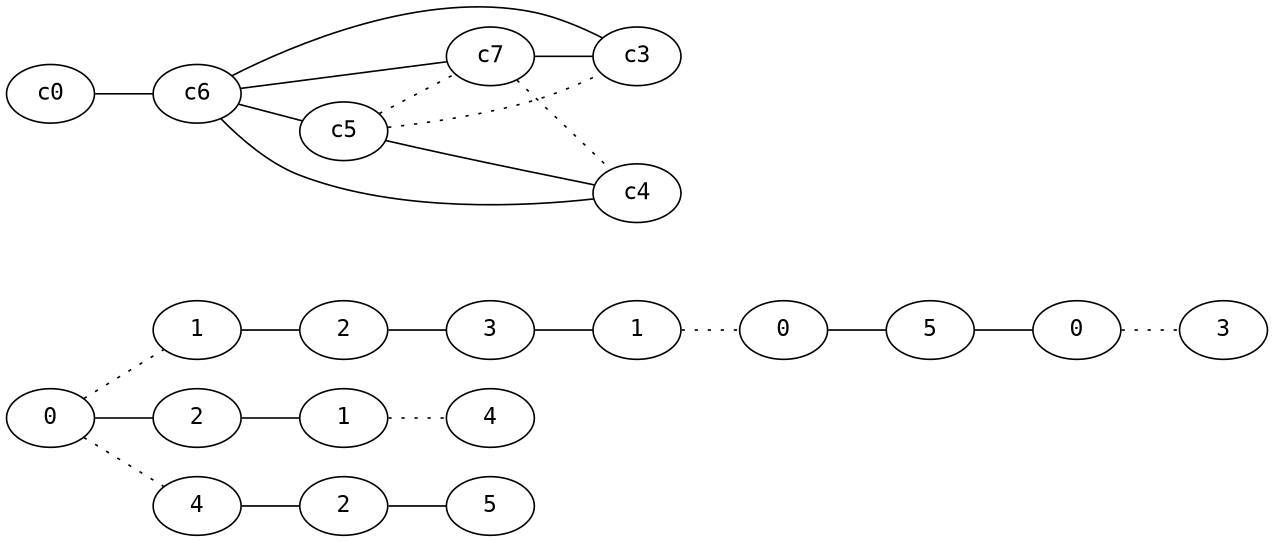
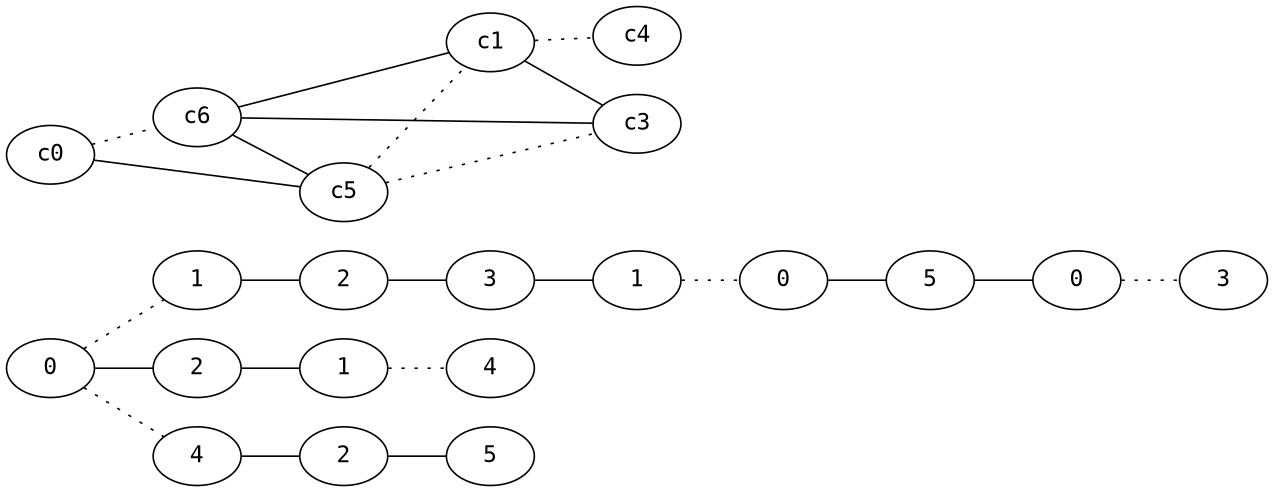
node "c7": label "c7" -> "c1"
edge "c0" -- "c6": style solid -> dotted
edge "c5" -- "c4": now "c5" -- "c0"
edge "c6" -- "c4": removed
